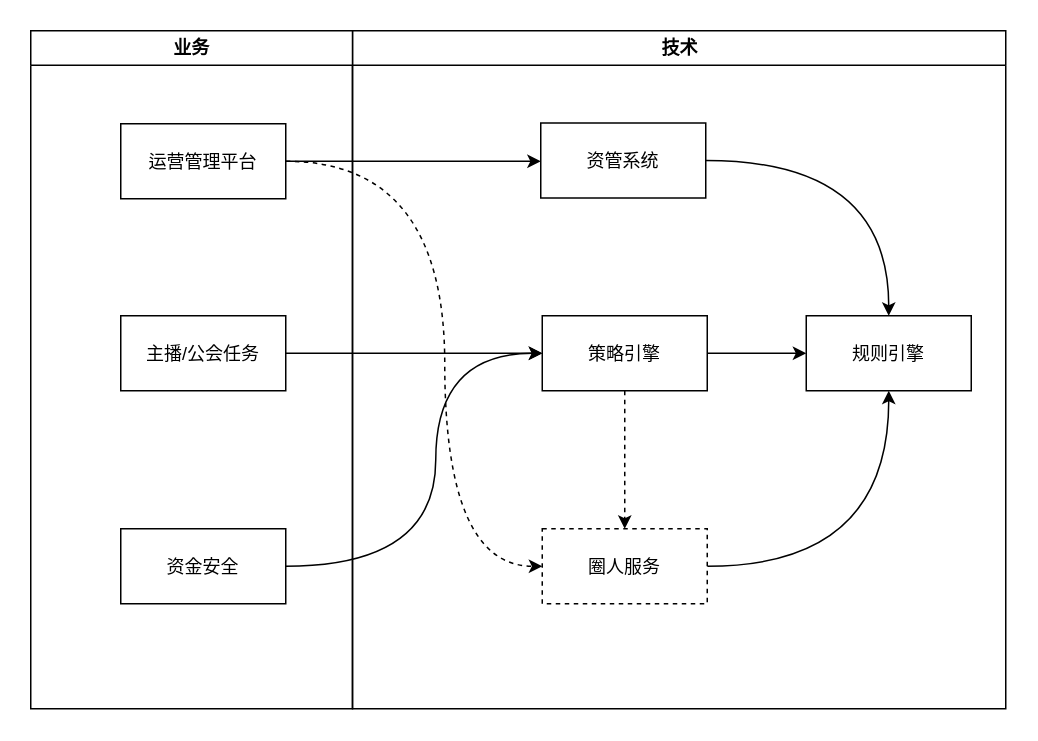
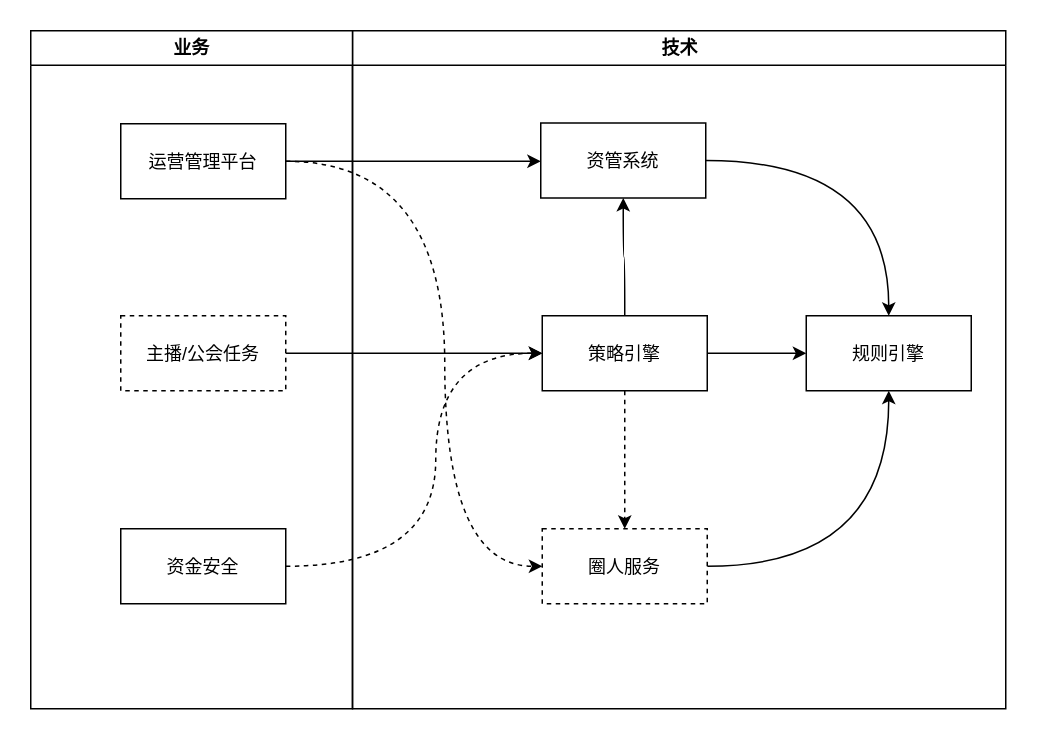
edge "策略引擎" -> "资管系统": added
node "主播/公会任务": style solid -> dashed
edge "资金安全" -> "策略引擎": style solid -> dashed
